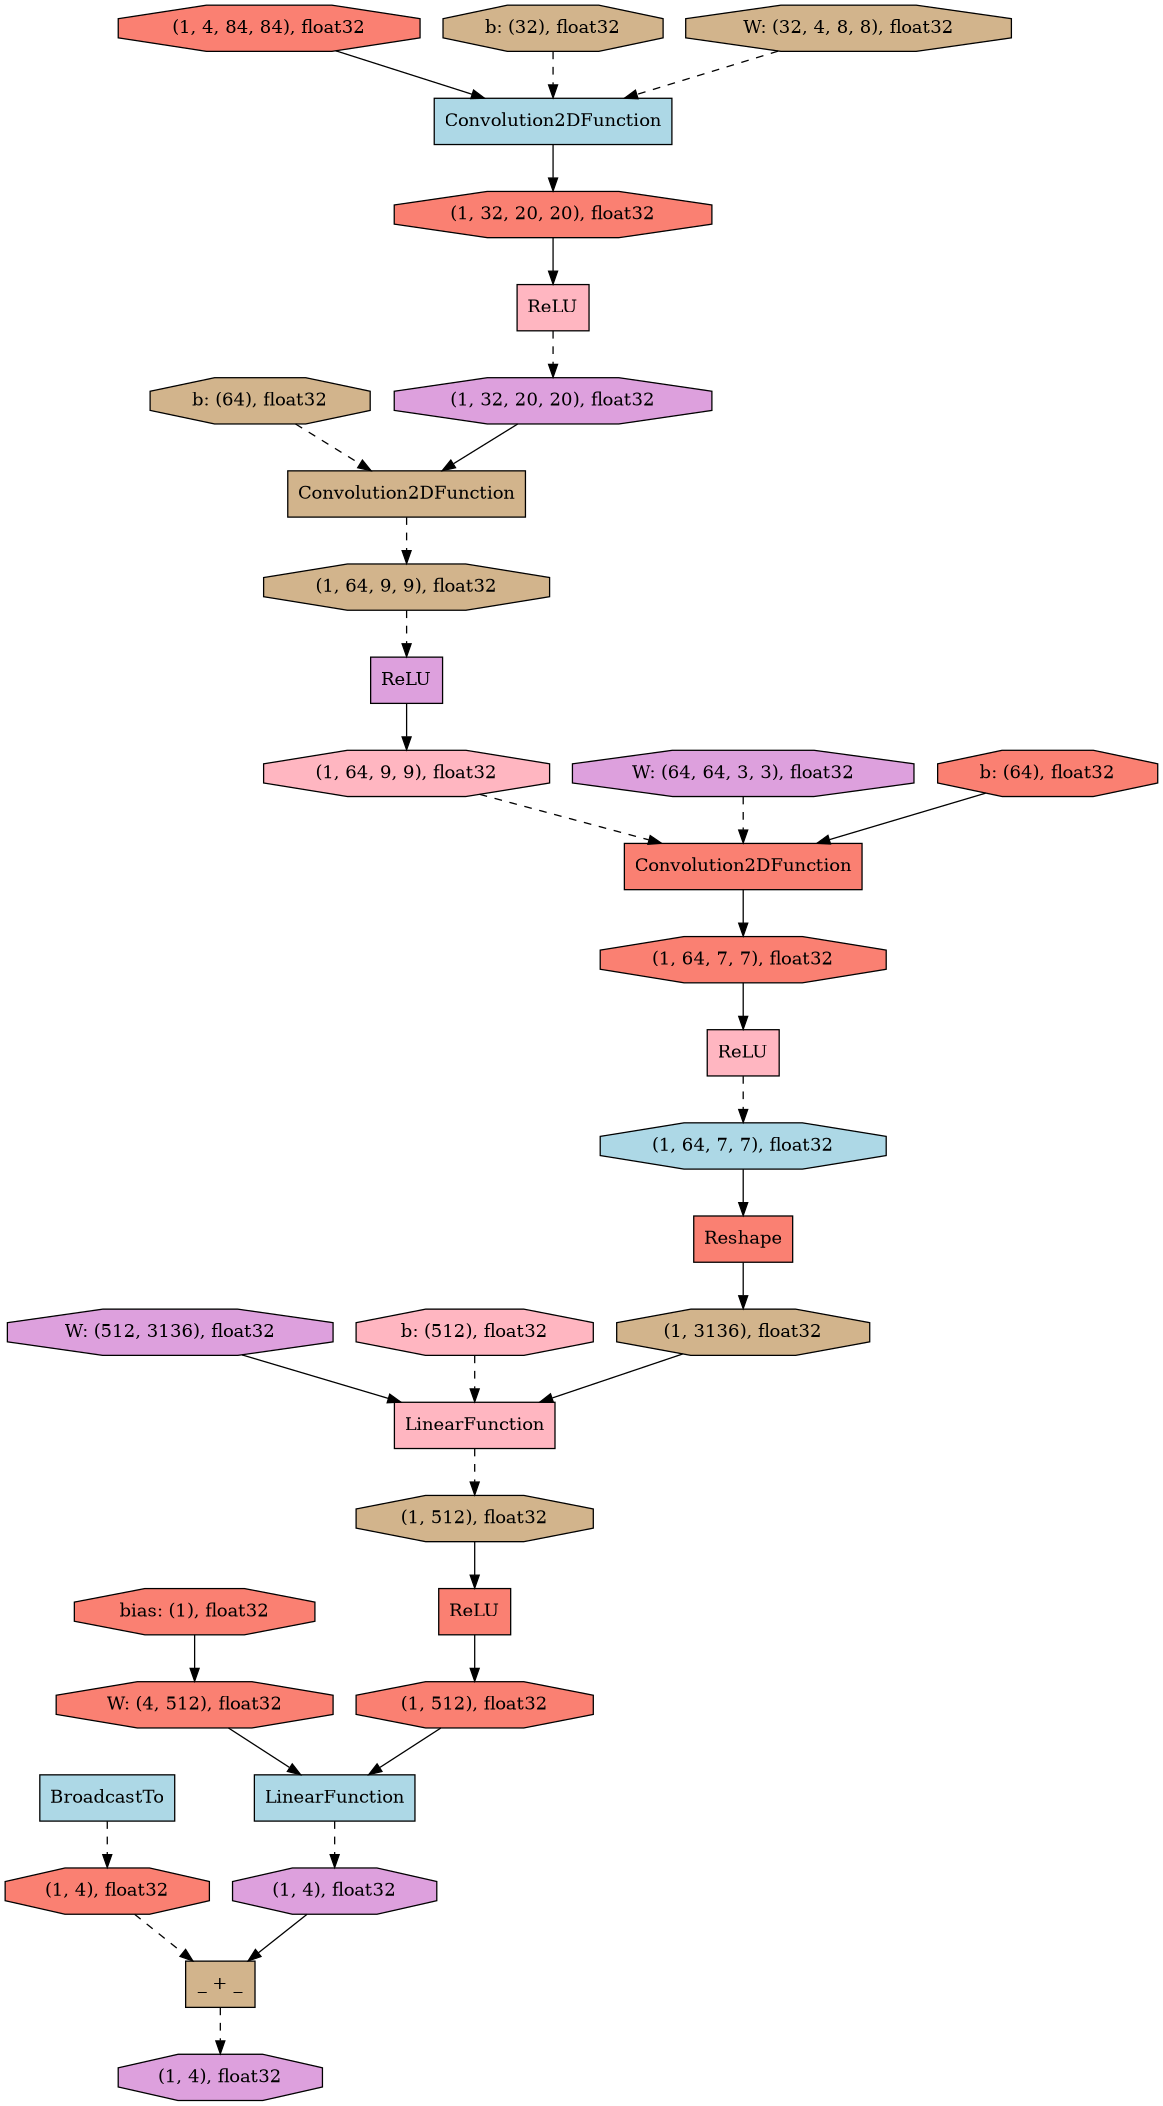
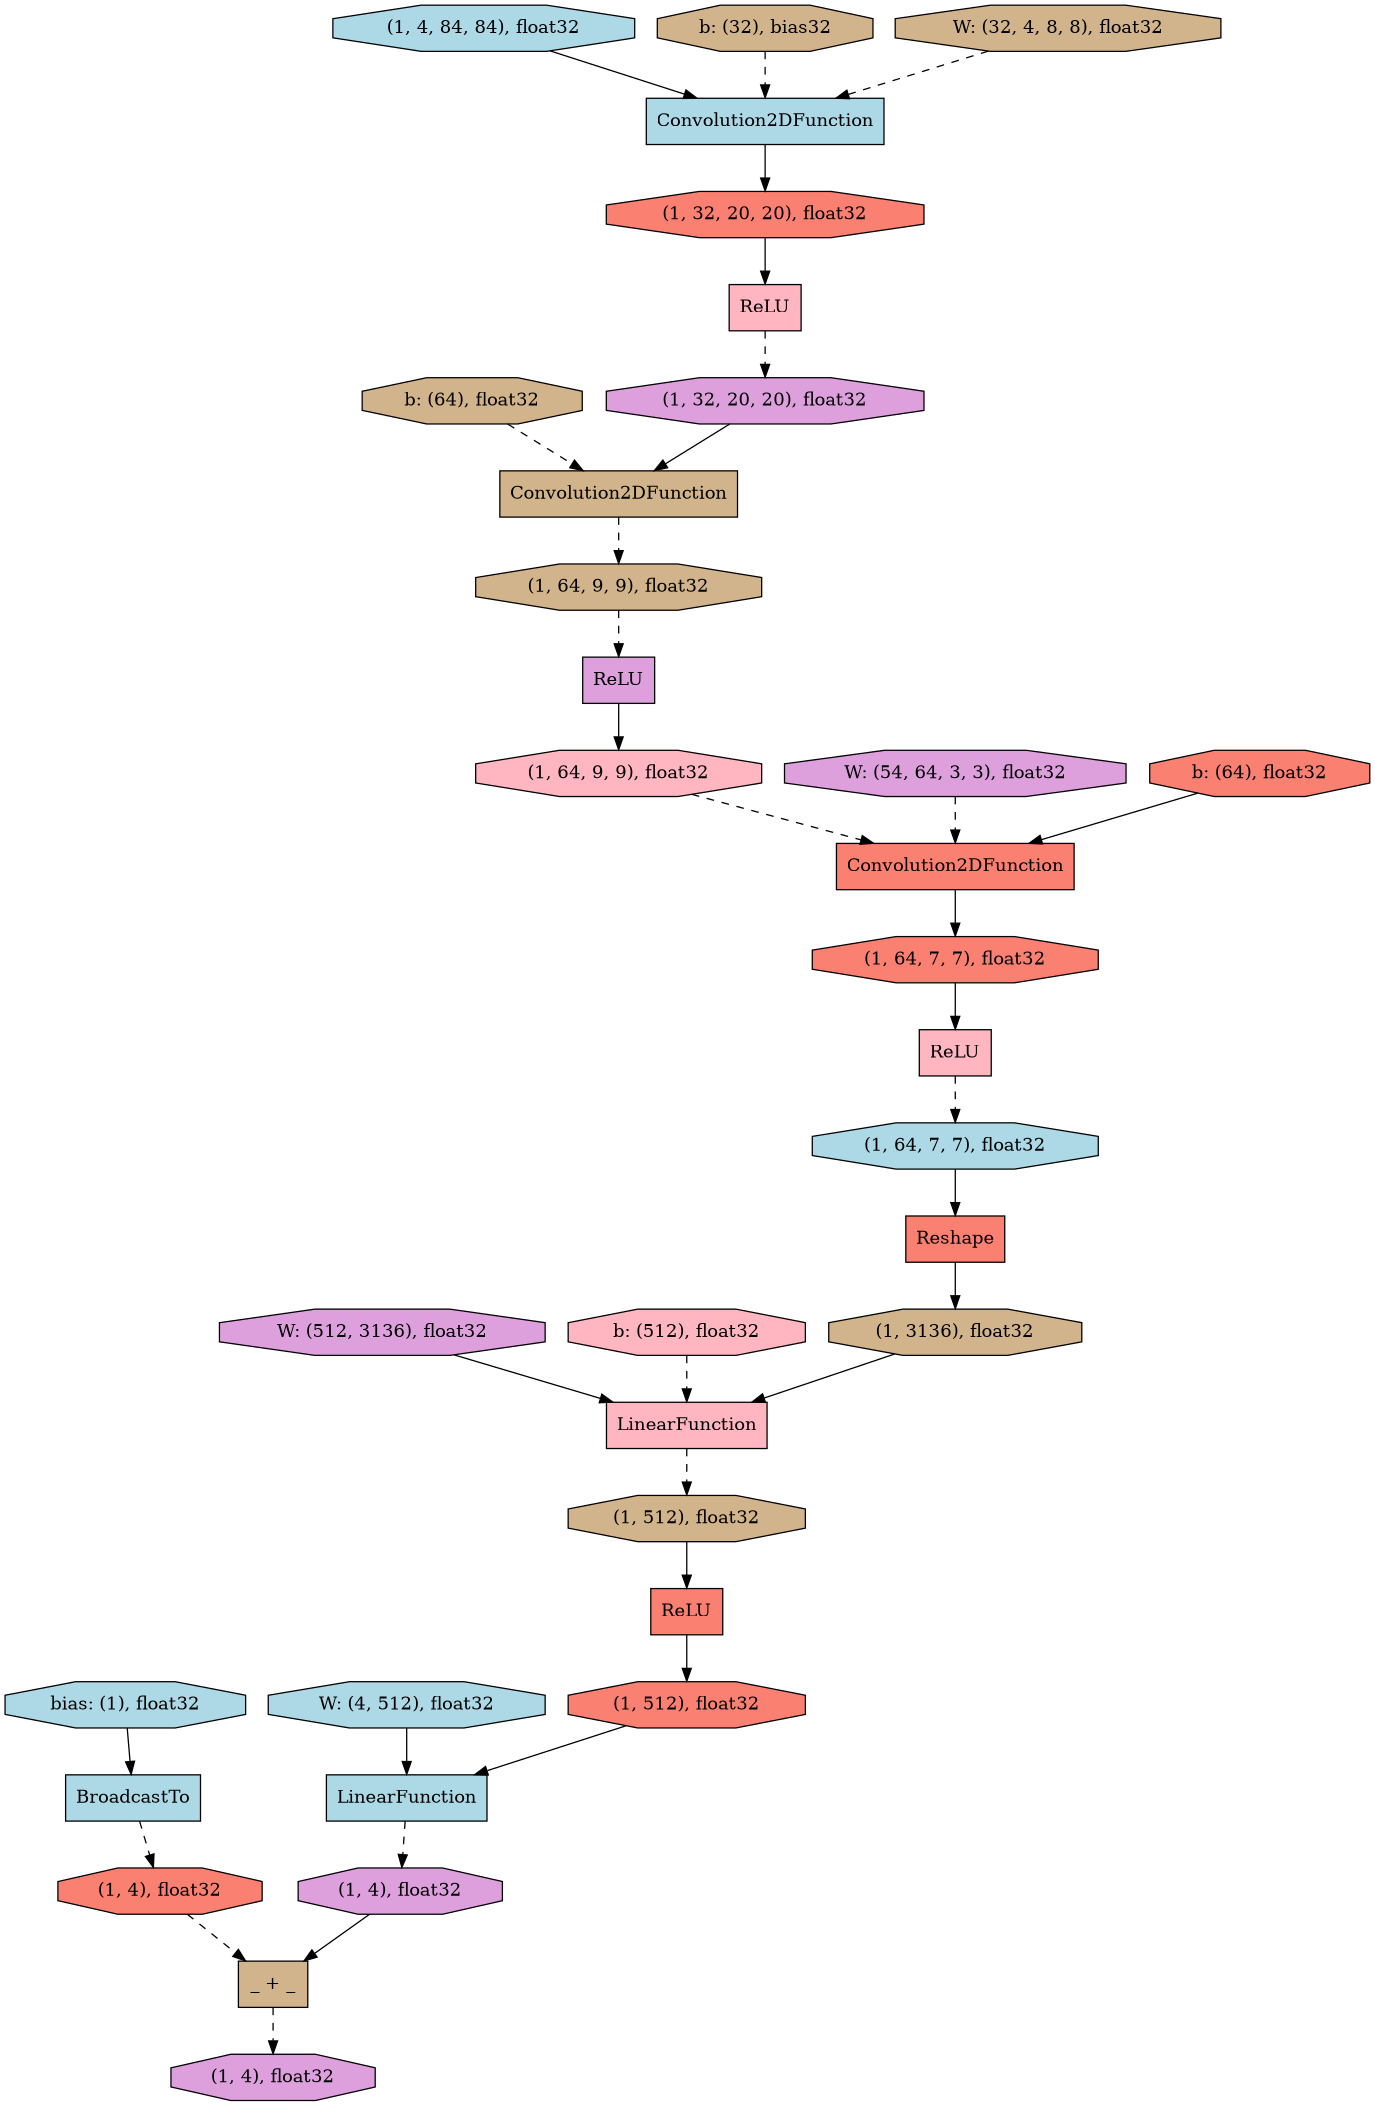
node "(1, 4, 84, 84), float32": fillcolor salmon -> lightblue
node "b: (32), float32": label "b: (32), float32" -> "b: (32), bias32"
node "W: (64, 64, 3, 3), float32": label "W: (64, 64, 3, 3), float32" -> "W: (54, 64, 3, 3), float32"
node "bias: (1), float32": fillcolor salmon -> lightblue
edge "bias: (1), float32" -> "W: (4, 512), float32": now "bias: (1), float32" -> "BroadcastTo"
node "W: (4, 512), float32": fillcolor salmon -> lightblue
